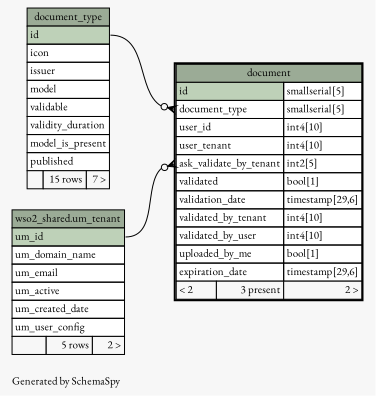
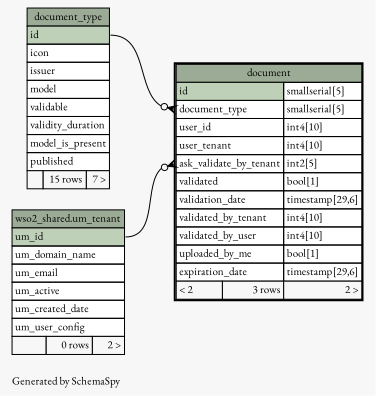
node "document": text "3 present" -> "3 rows"
node "wso2_shared.um_tenant": text "5 rows" -> "0 rows"
